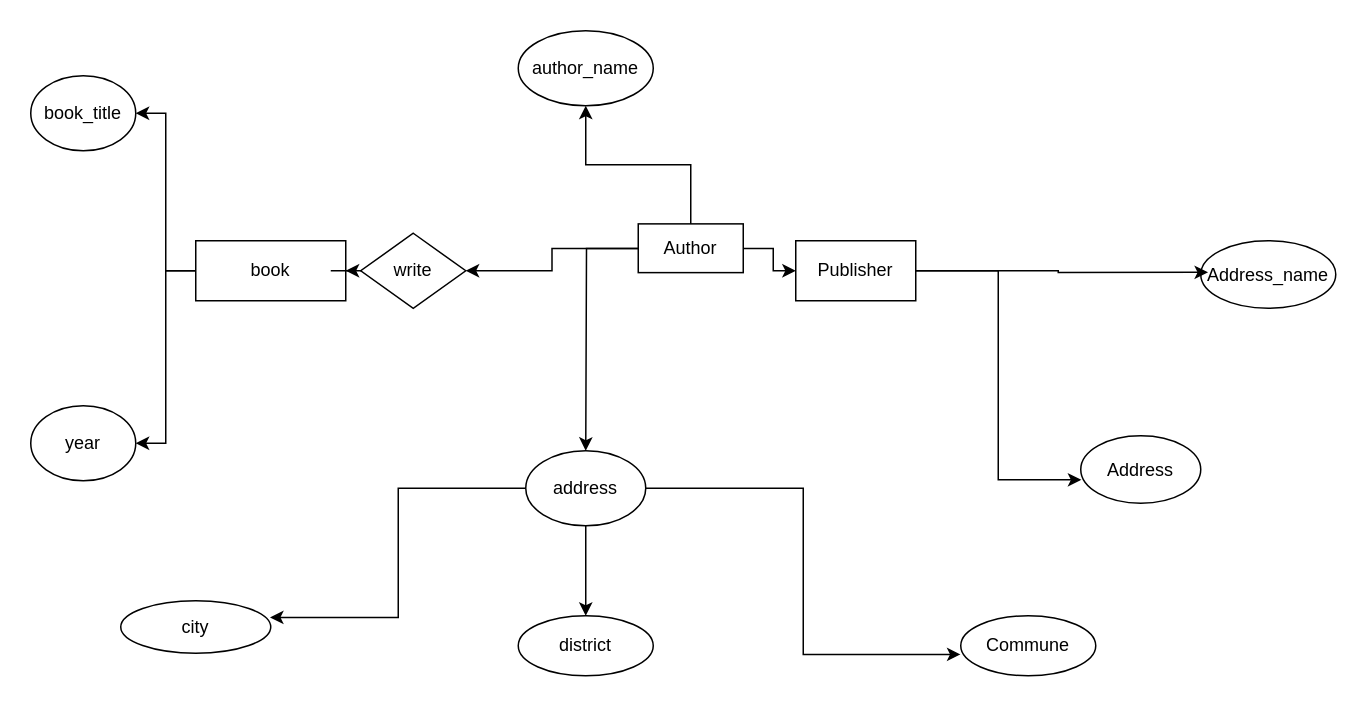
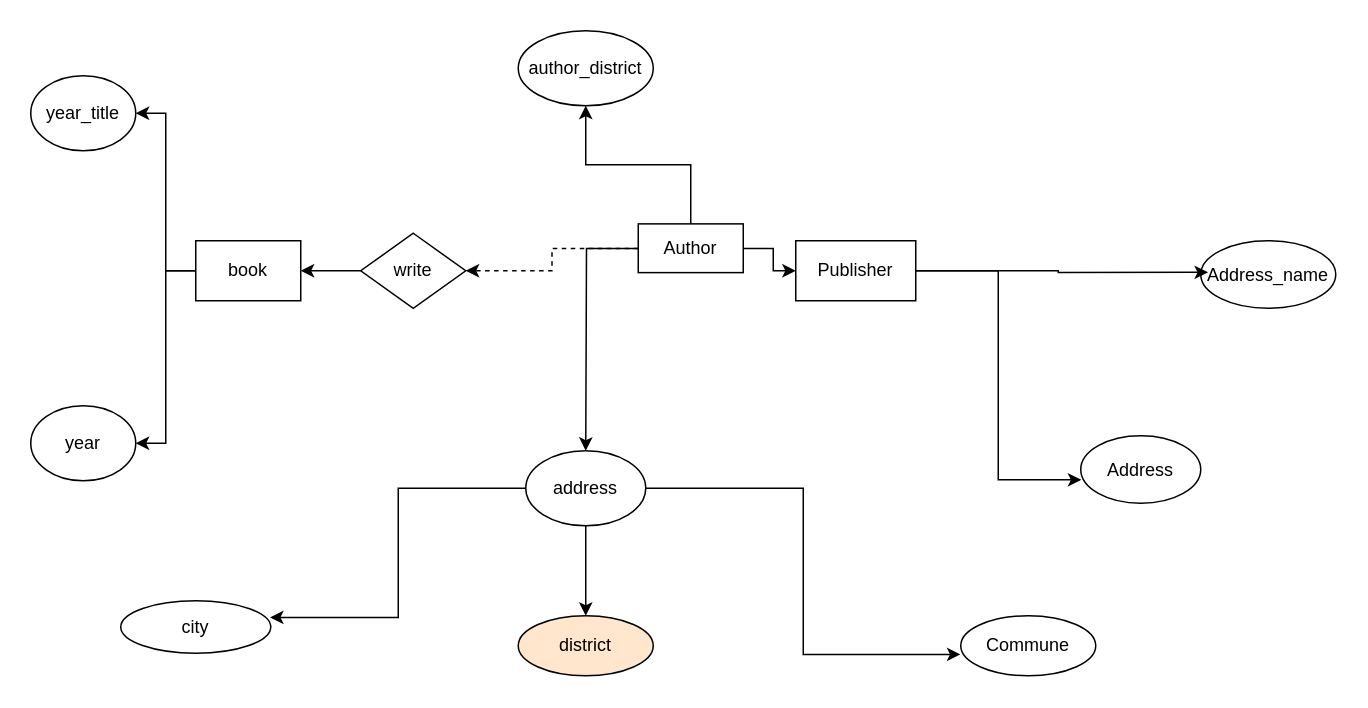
node "author_name": label "author_name" -> "author_district"
node "book_title": label "book_title" -> "year_title"
node "book": size 150x60 -> 105x60
edge "Author" -> "write": style solid -> dashed
node "district": fillcolor #ffffff -> #ffe6cc
